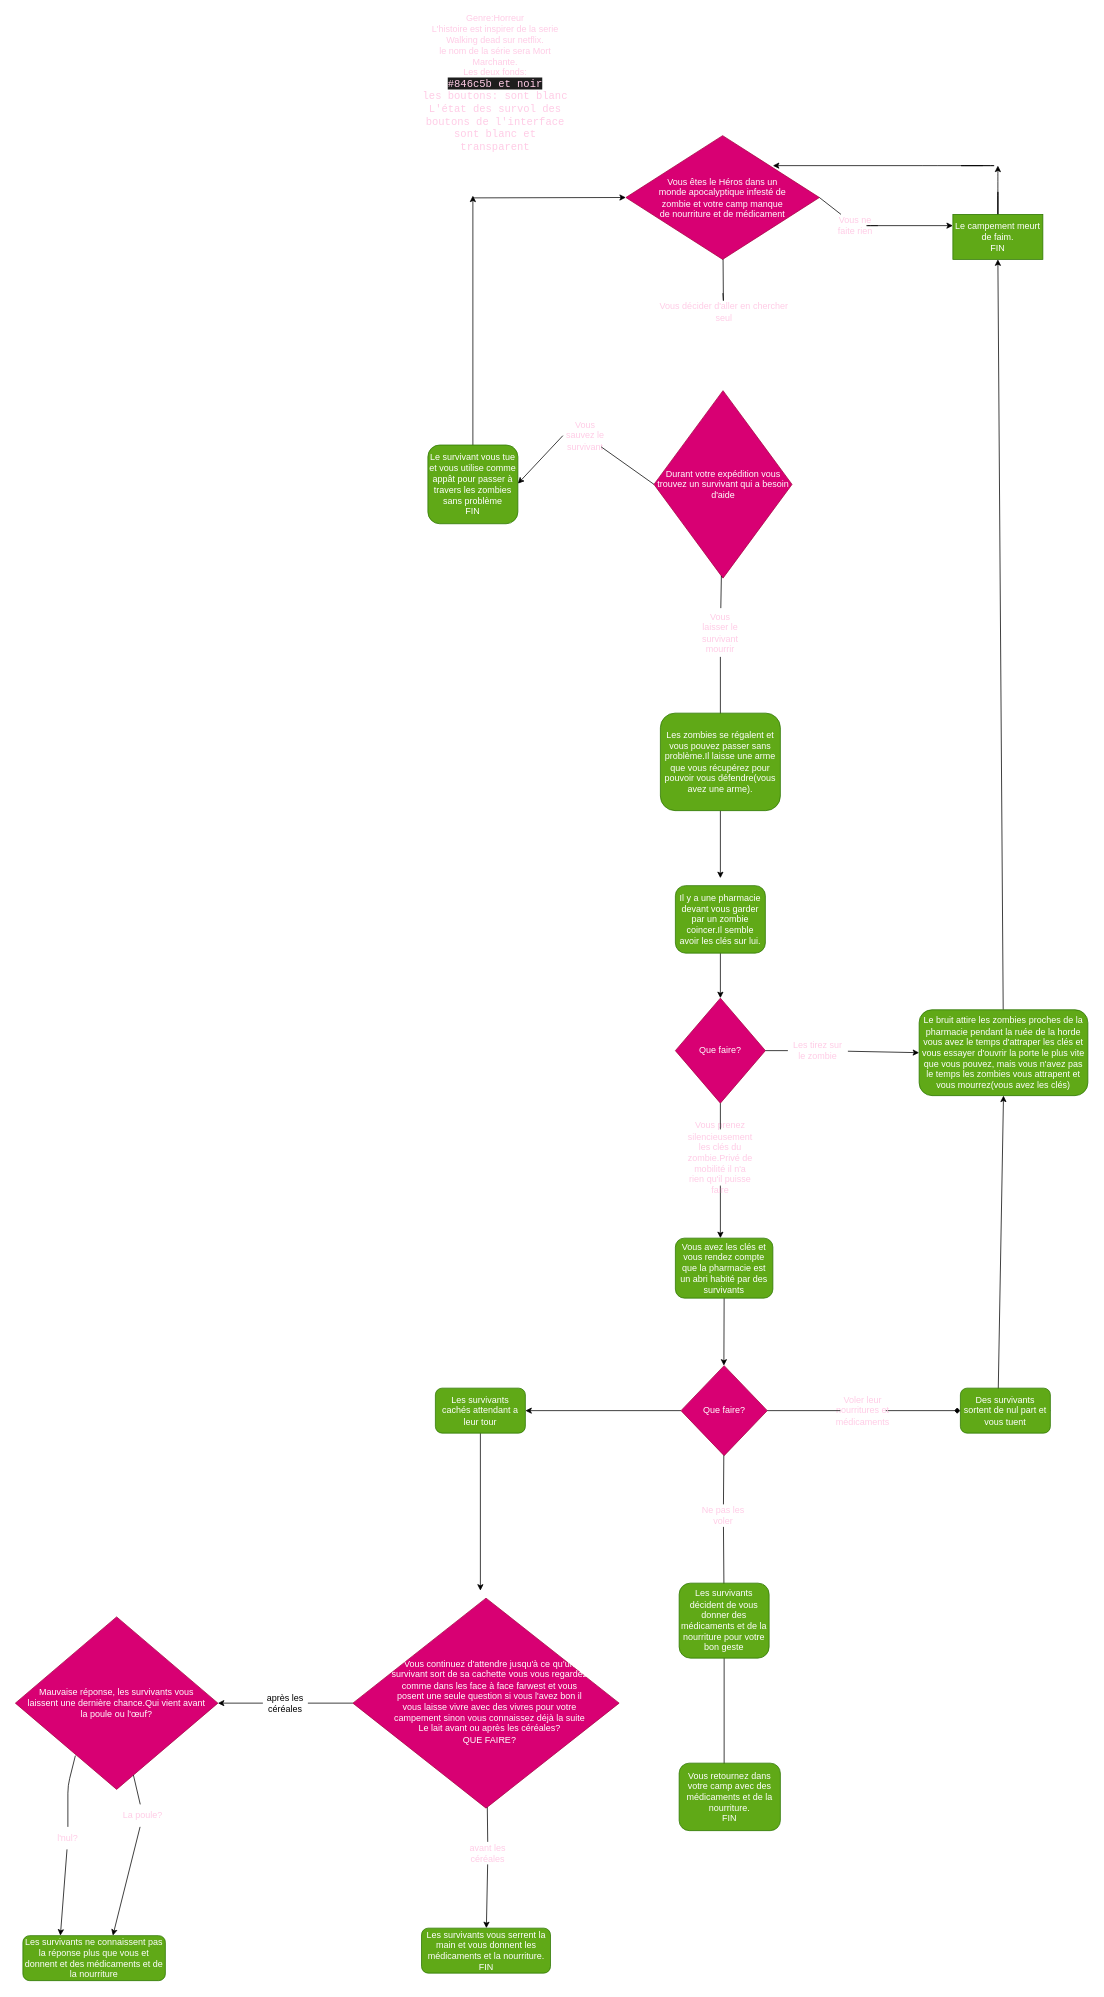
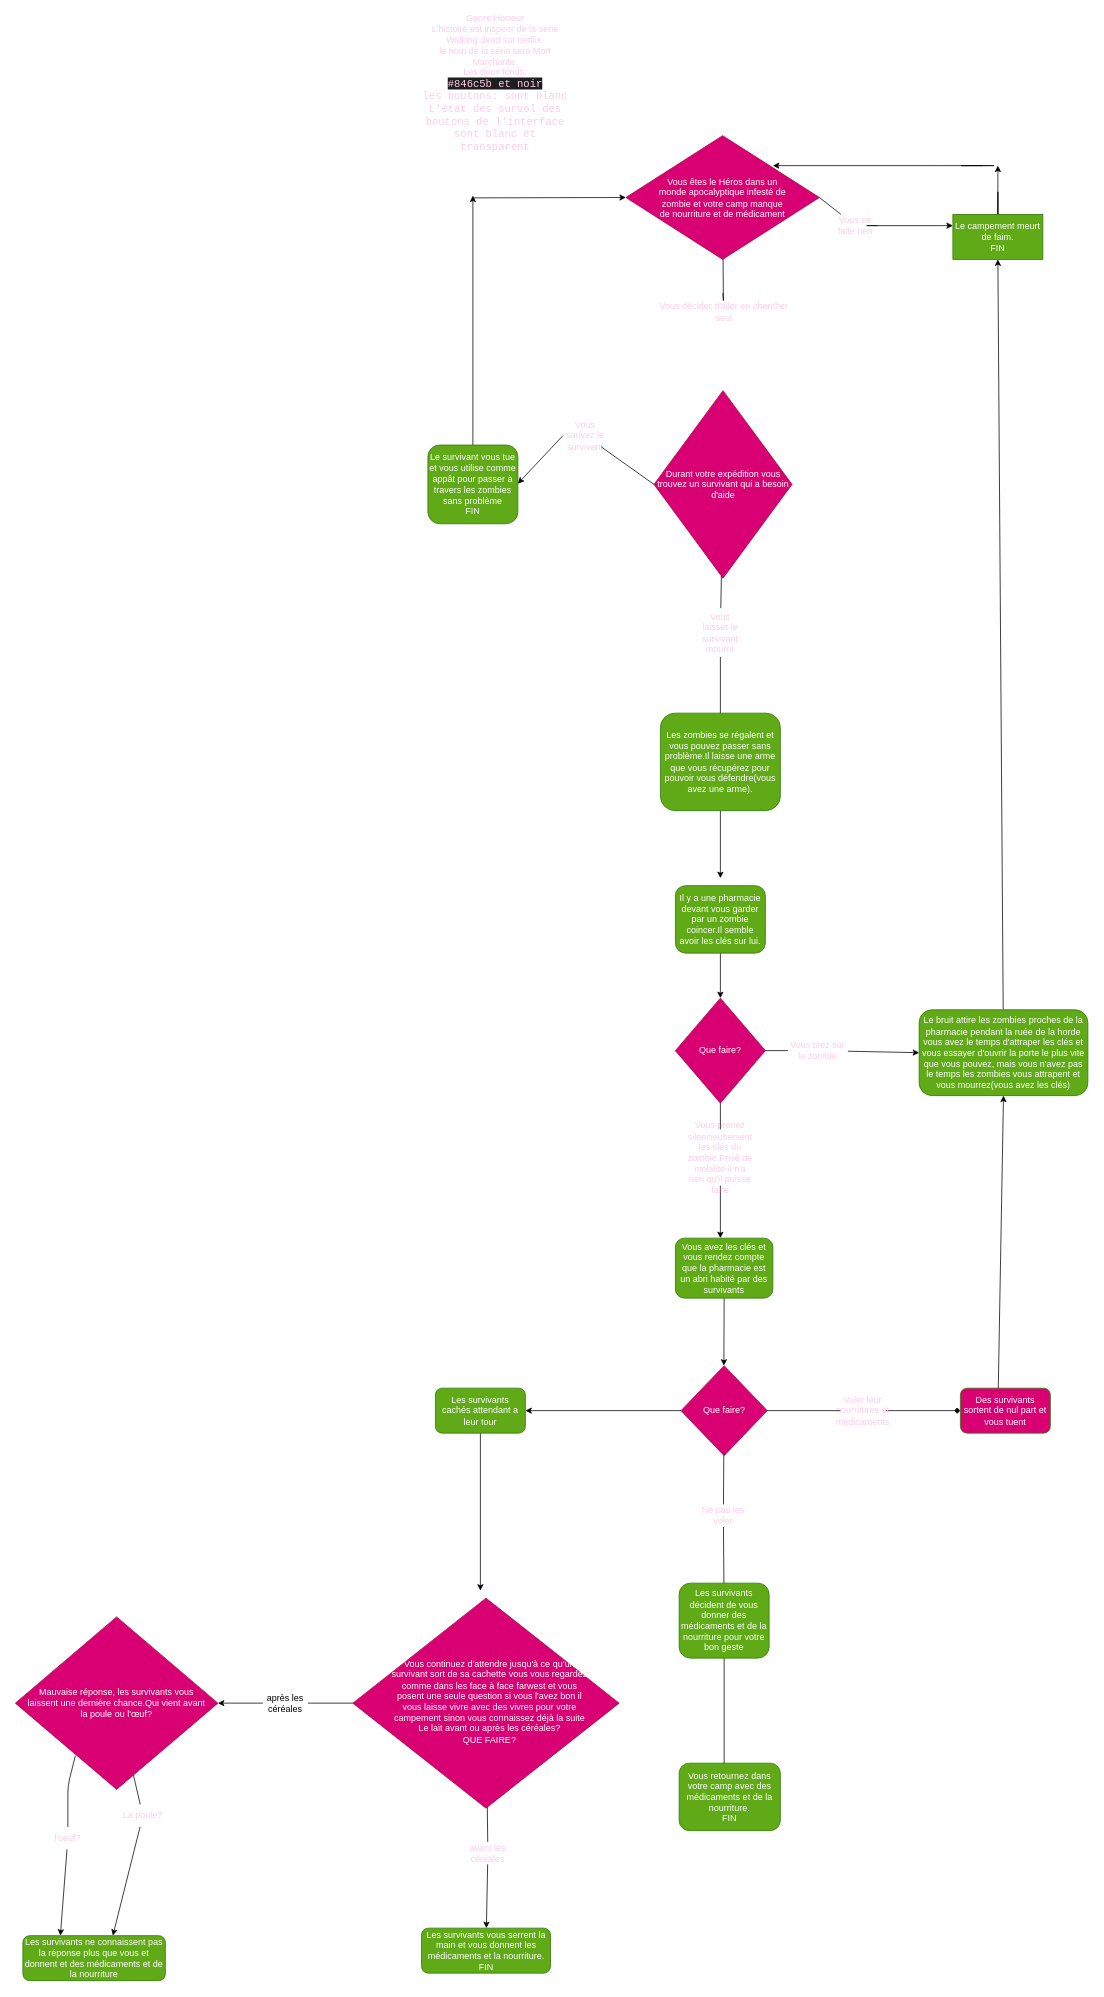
node "Les tirez sur le zombie": label "Les tirez sur le zombie" -> "Vous tirez sur le zombie"
node "Des survivants sortent de nul part et vous tuent": fillcolor #60a917 -> #d80073
node "l'nul?": label "l'nul?" -> "l'oeuf?"
